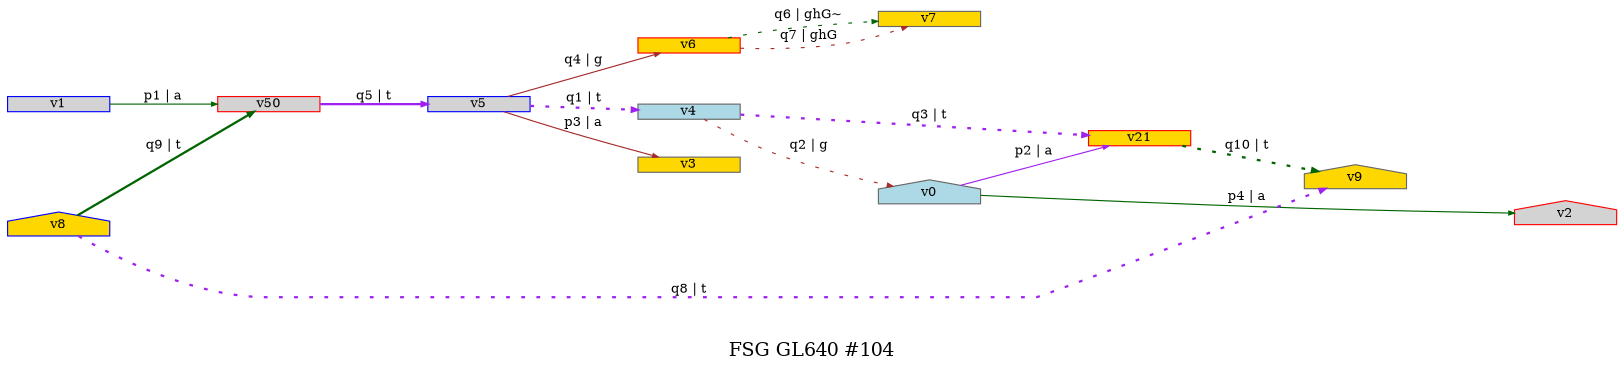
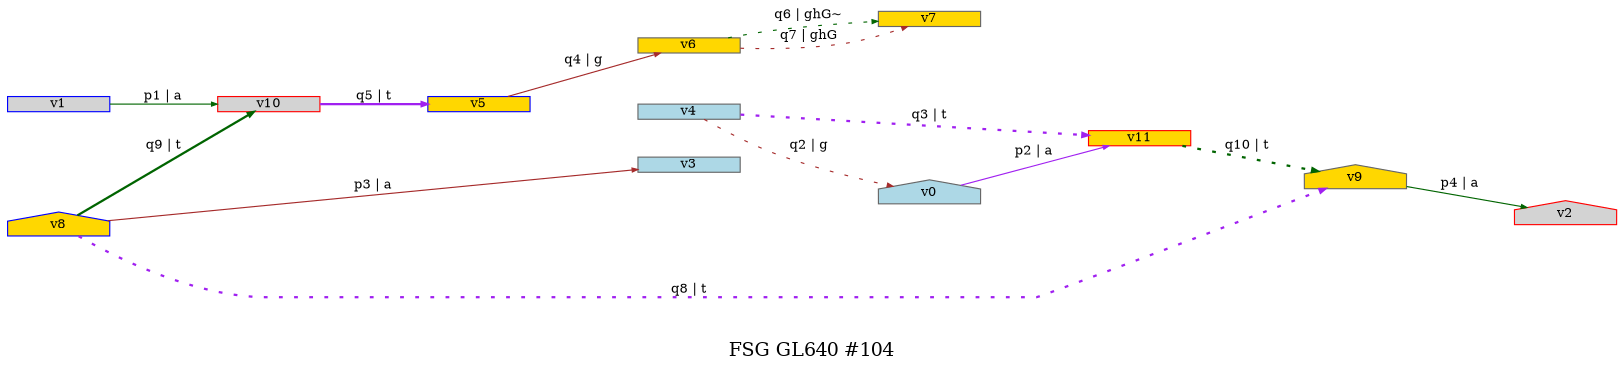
node "v6": color red -> gray40
node "v50": label "v50" -> "v10"
node "v5": fillcolor lightgrey -> gold
edge "v5" -> "v4": removed, label "q1 | t"
edge "v5" -> "v3": now "v8" -> "v3"
node "v21": label "v21" -> "v11"
node "v3": fillcolor gold -> lightblue
edge "v0" -> "v2": now "v9" -> "v2"
